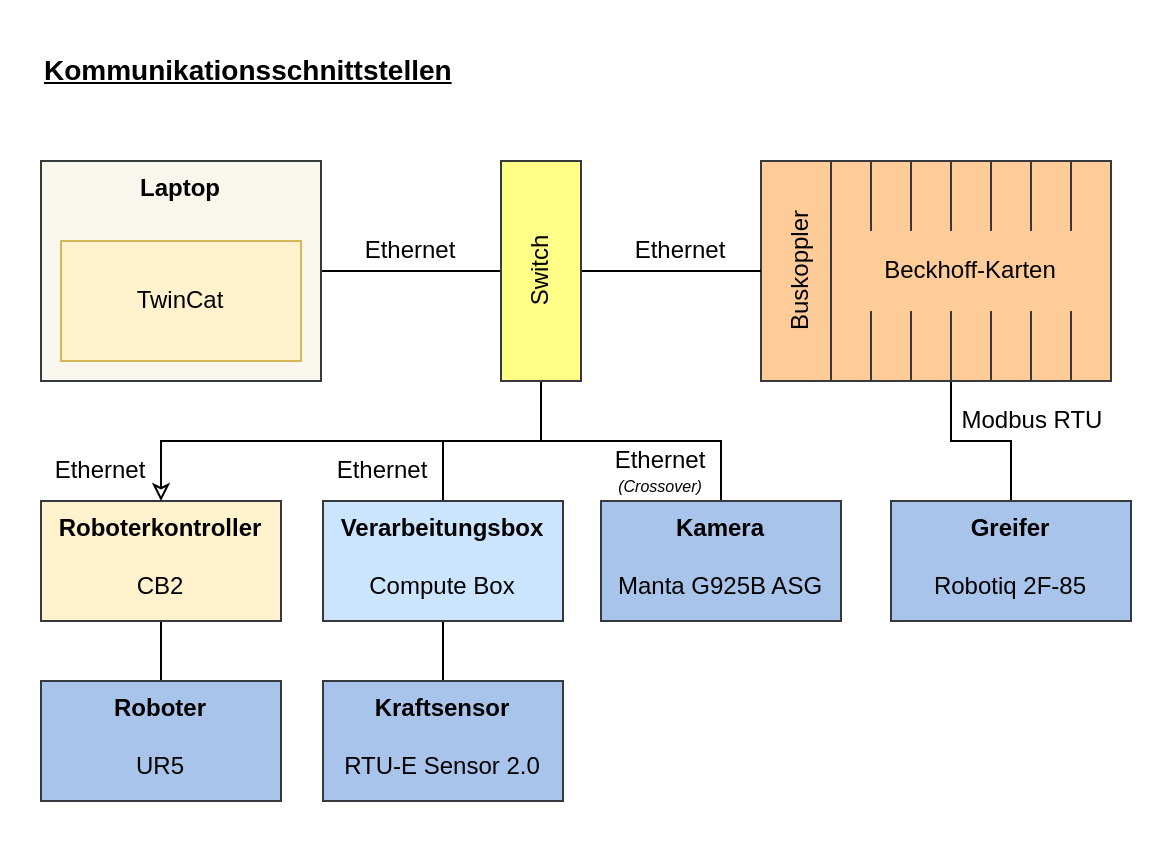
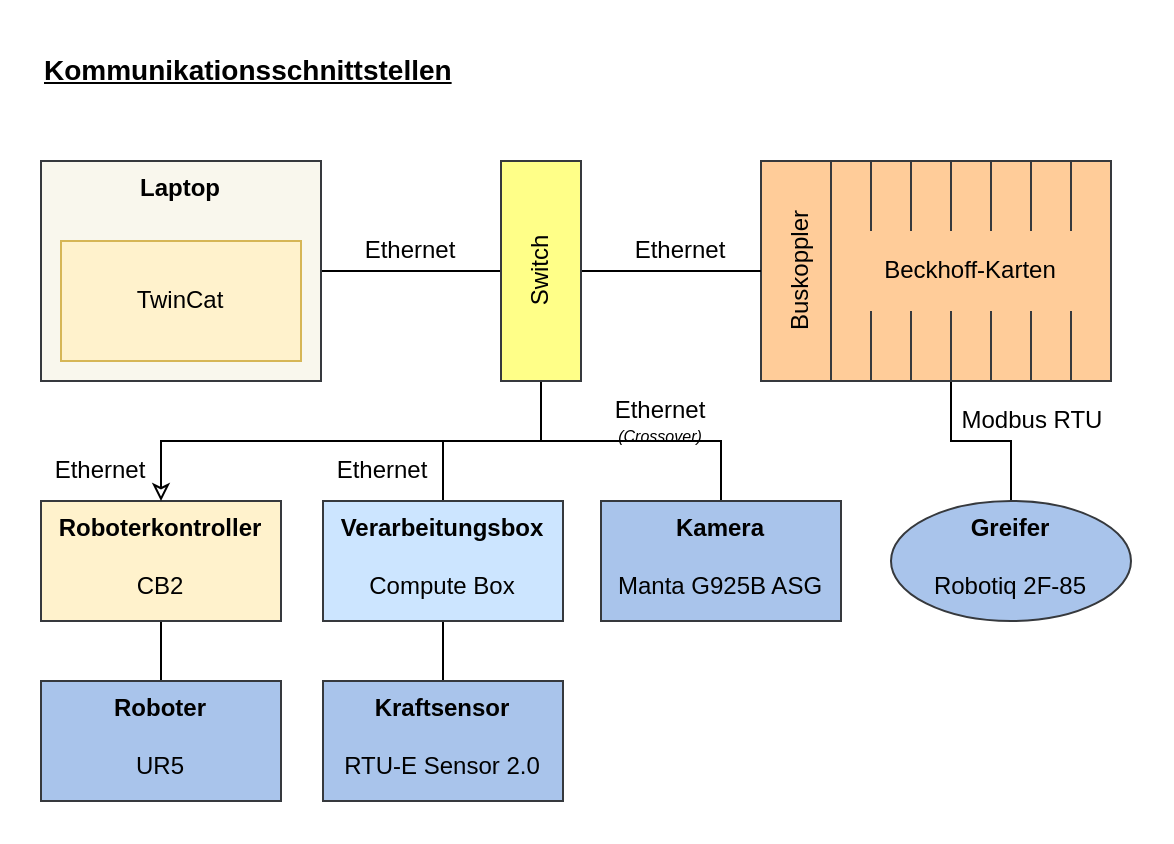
node "Ethernet (Crossover)": moved (661, 471) -> (661, 421)
node "Greifer Robotiq 2F-85": shape rectangle -> ellipse
